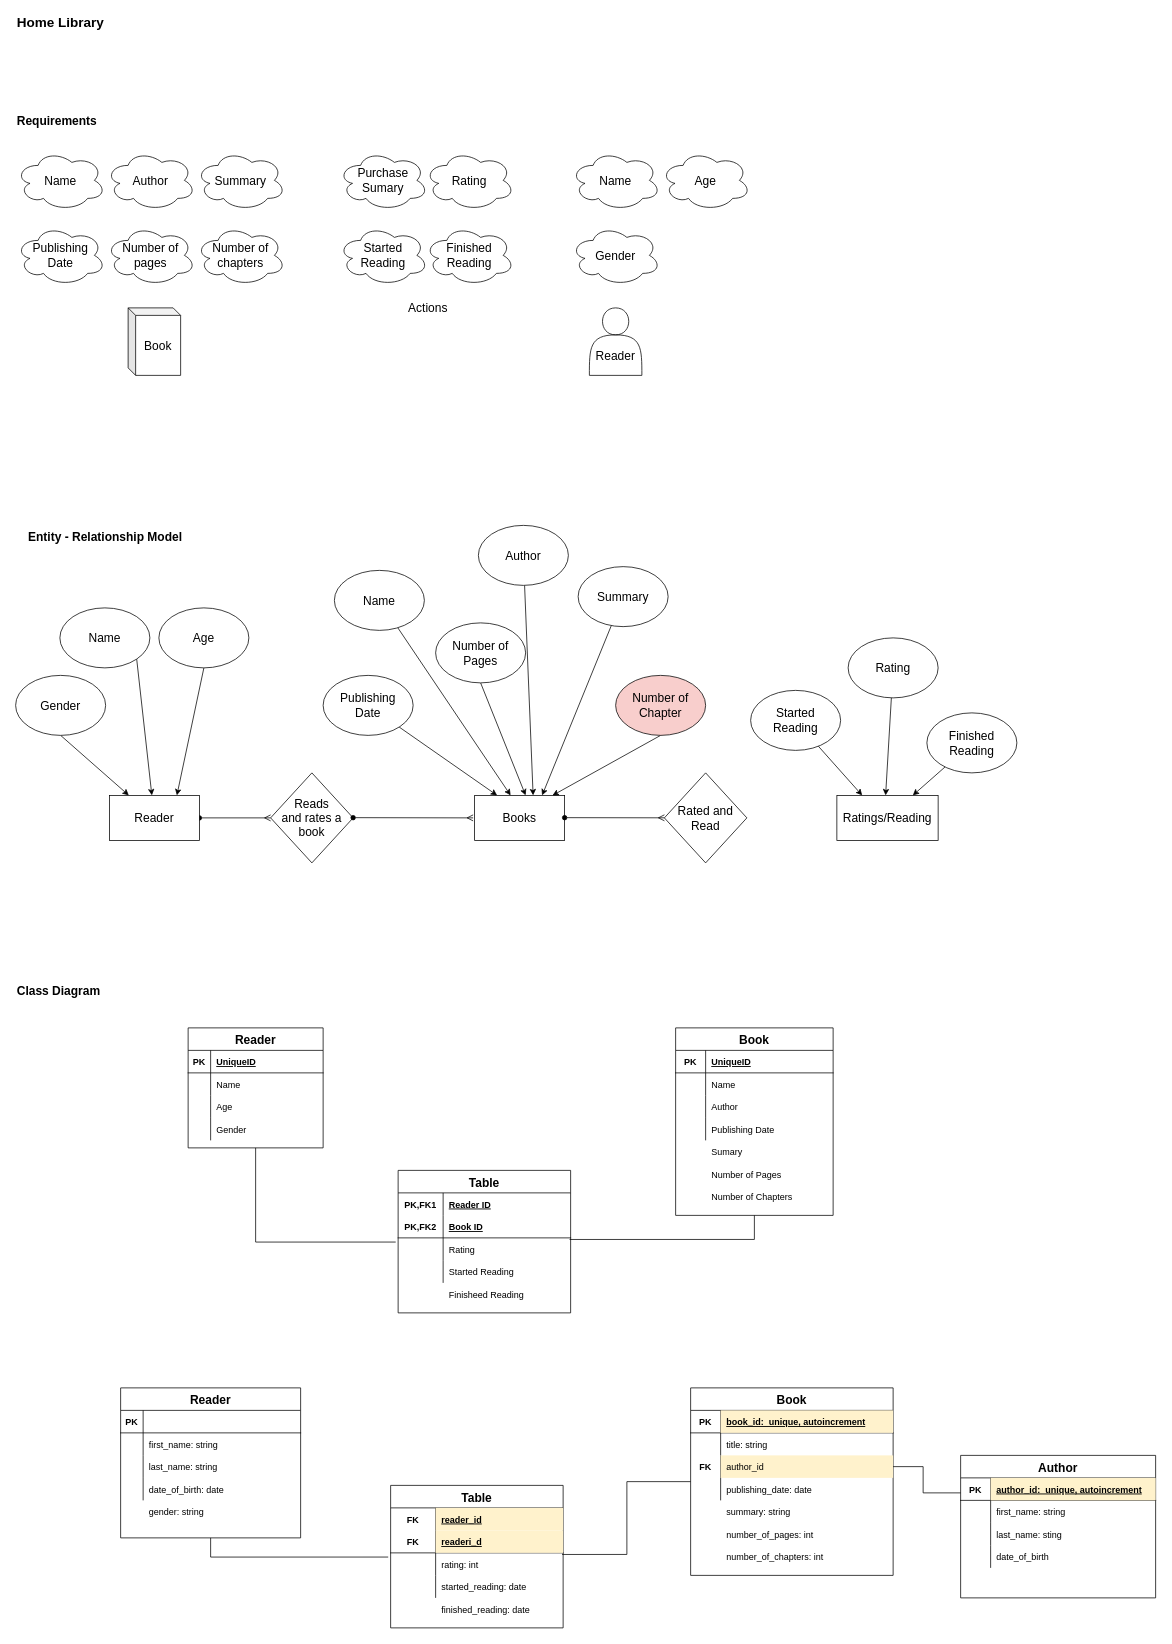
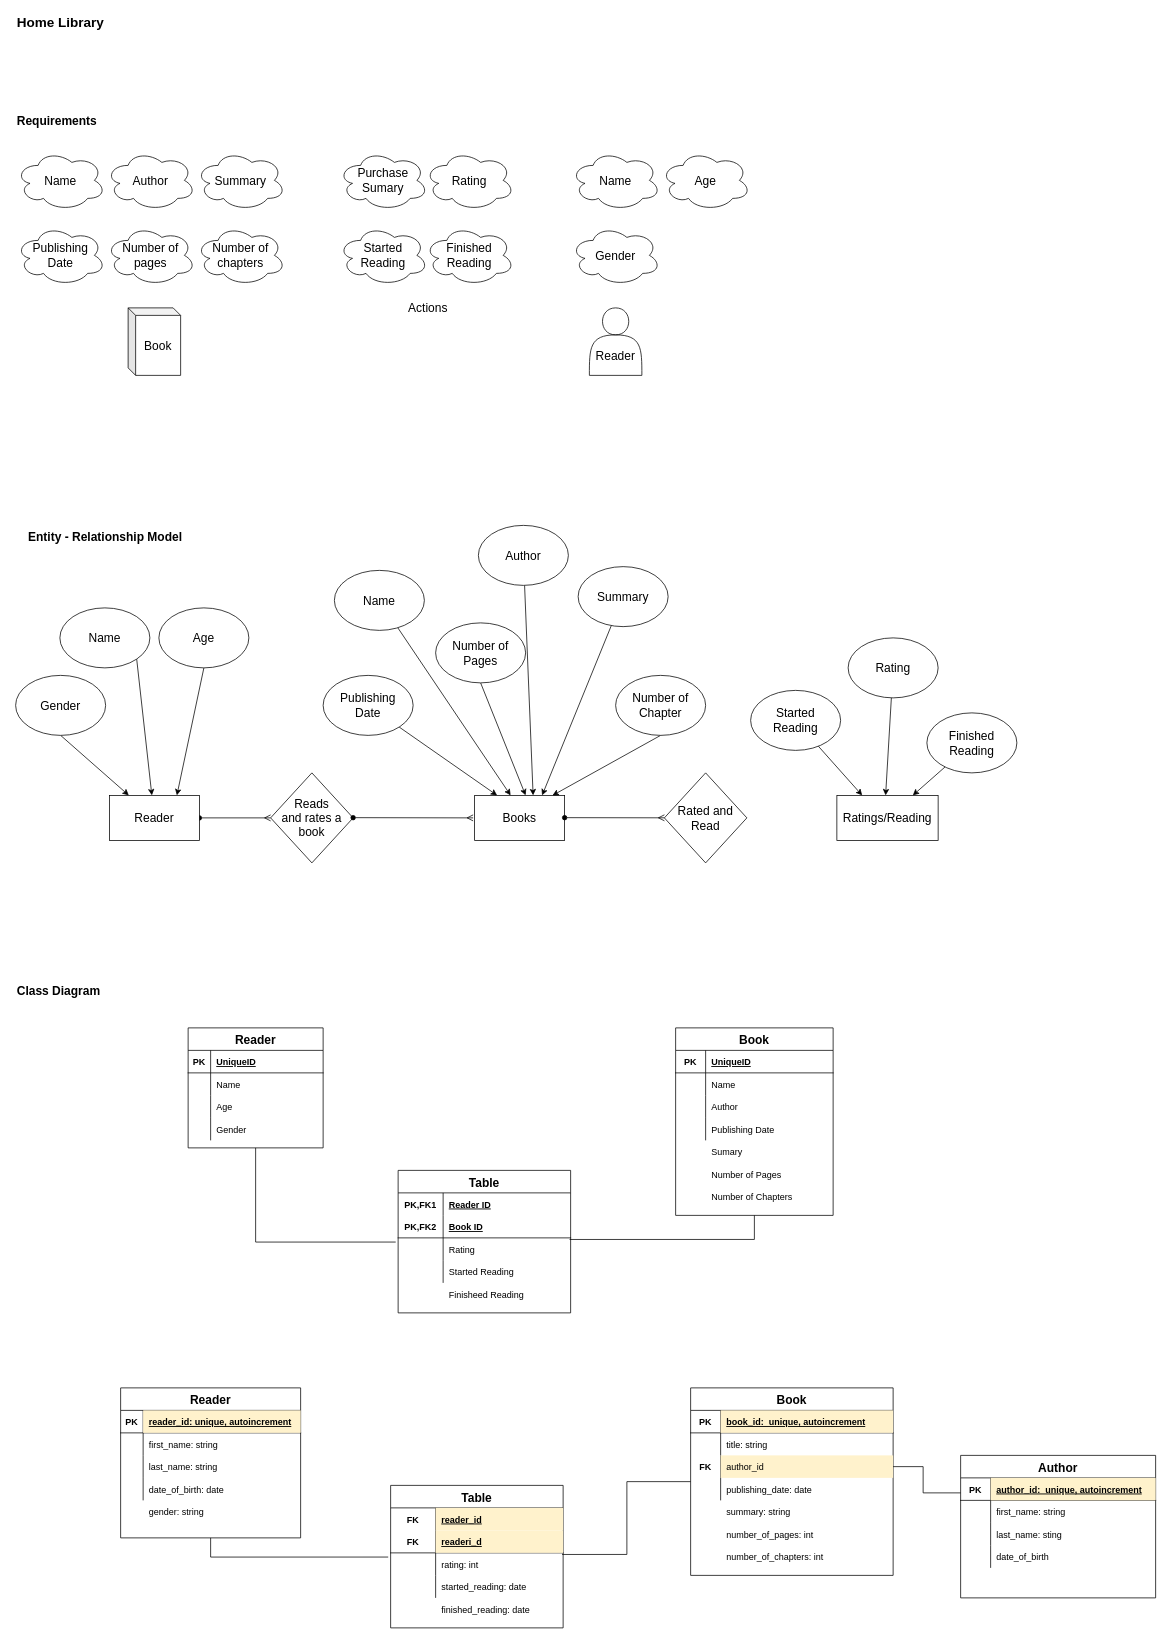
node "Number of Chapter": fillcolor #f8cecc -> #ffffff
node "reader_id: unique, autoincrement": added
